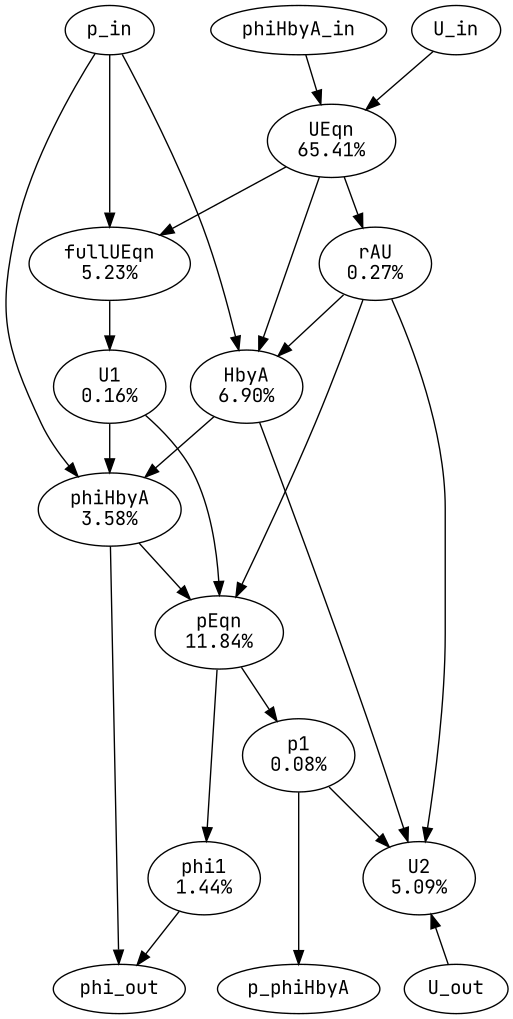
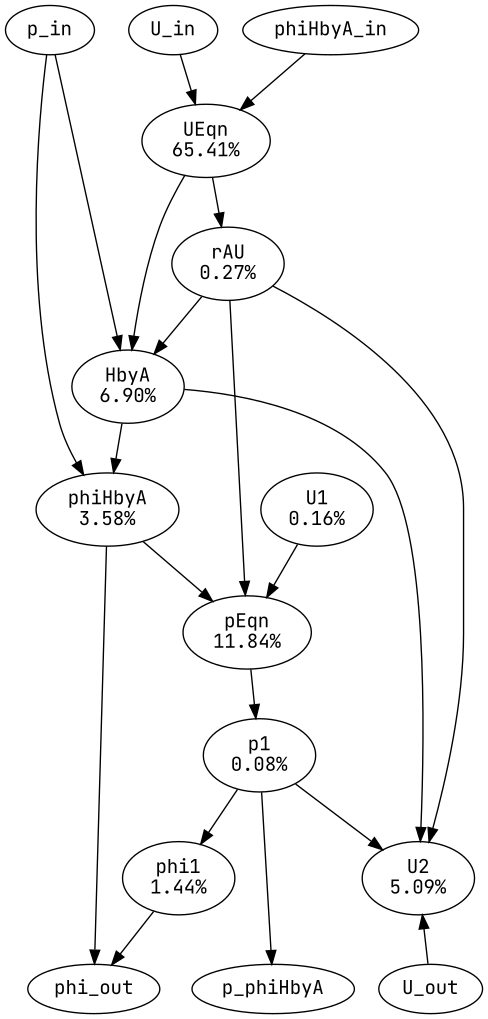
node "fullUEqn 5.23%": removed
edge "U1 0.16%" -> "phiHbyA 3.58%": removed
edge "pEqn 11.84%" -> "phi1 1.44%": now "p1 0.08%" -> "phi1 1.44%"
